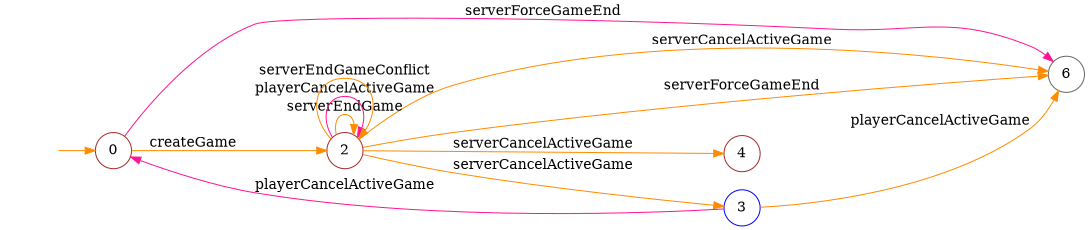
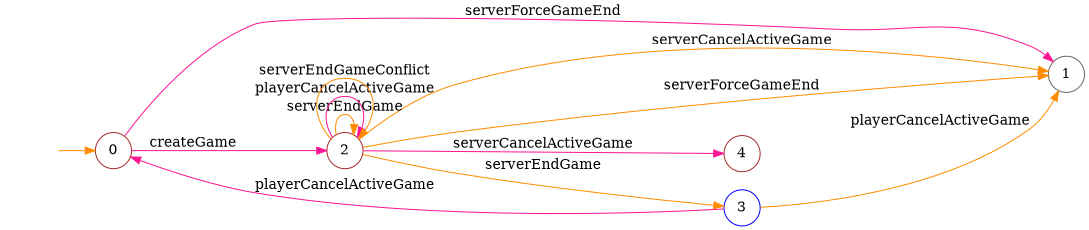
node "6": label "6" -> "1"
edge "0" -> "2": color darkorange -> deeppink
edge "2" -> "4": color darkorange -> deeppink
edge "2" -> "3": label "serverCancelActiveGame" -> "serverEndGame"
